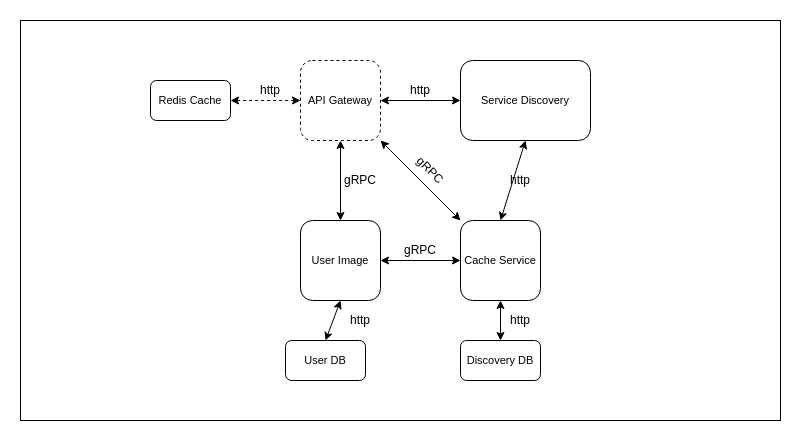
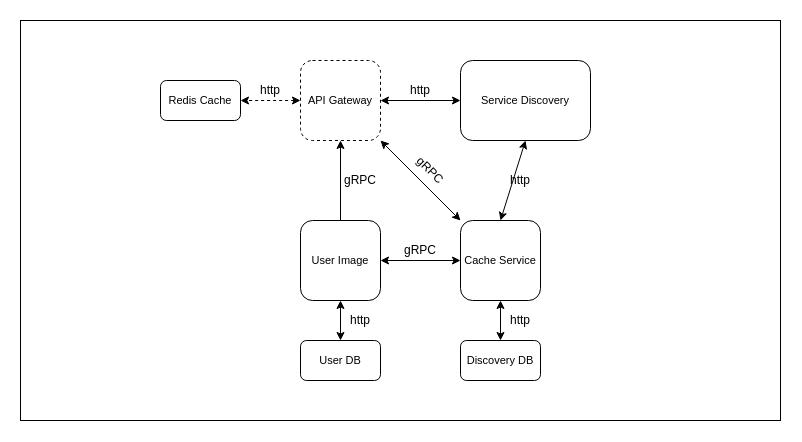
node "Redis Cache": moved (191, 101) -> (201, 101)
edge "API Gateway" -- "User Image": arrowhead classic -> none
node "User DB": moved (326, 361) -> (341, 361)
